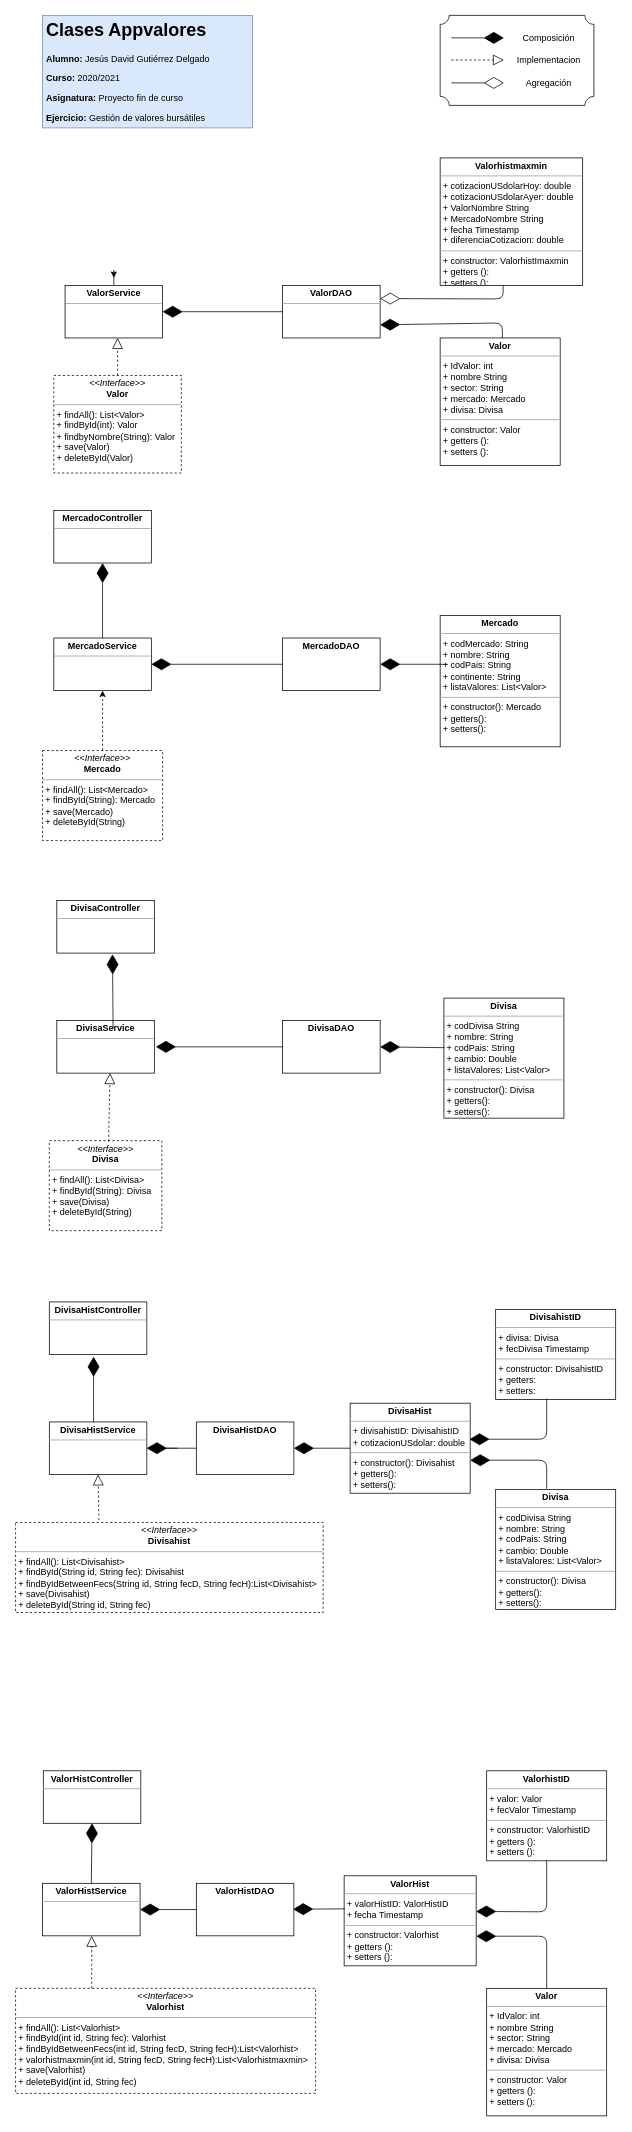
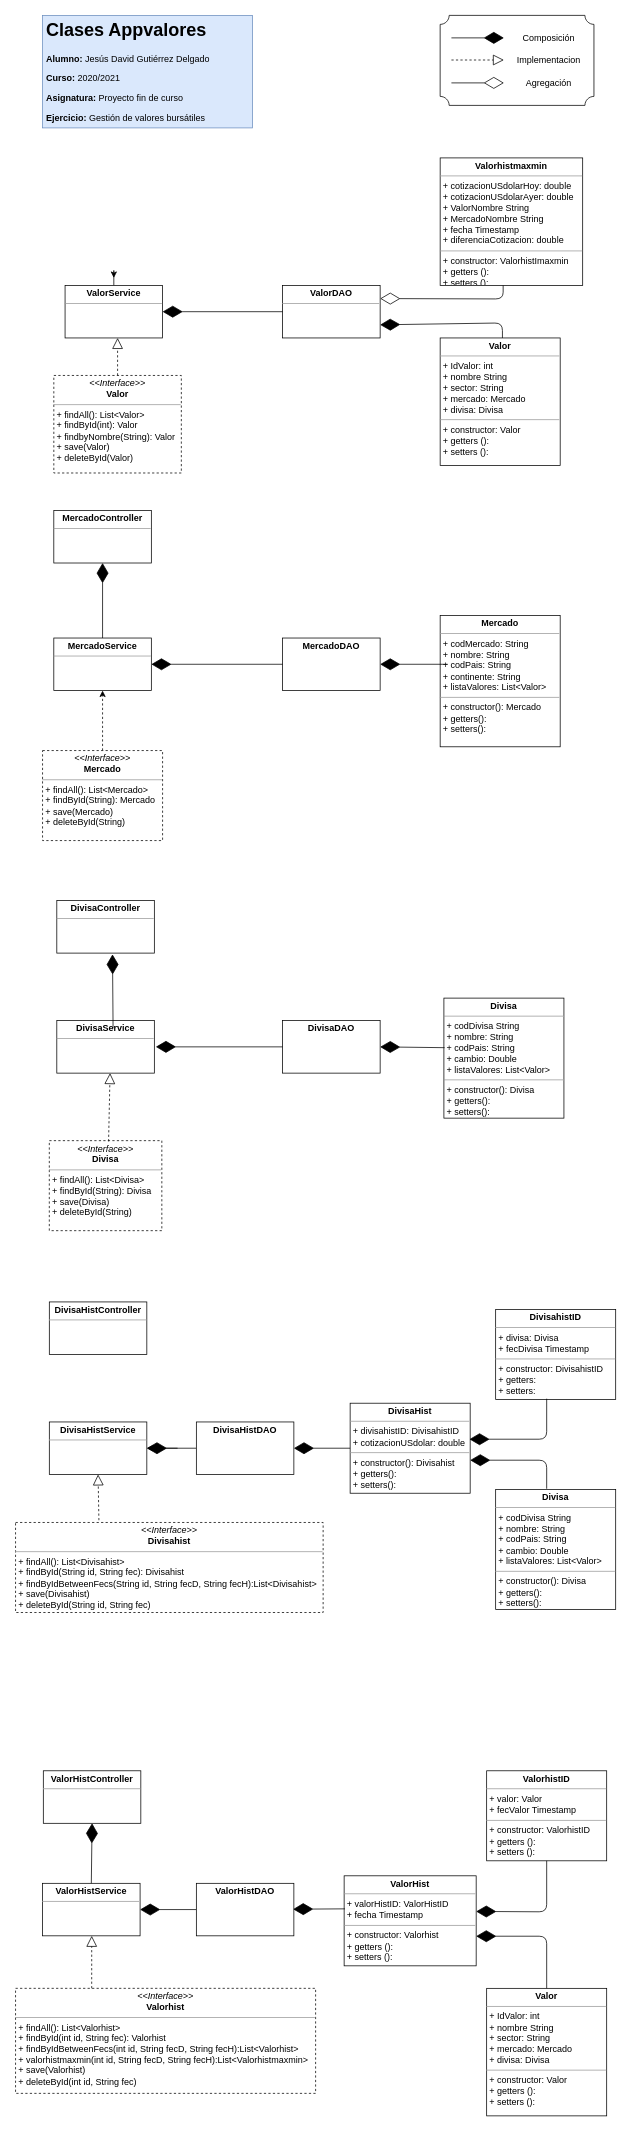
edge "DivisaHistService" -> "DivisaHistController": removed
